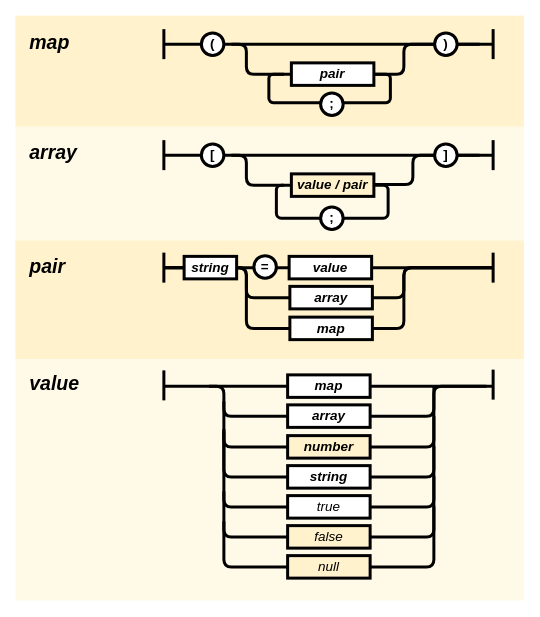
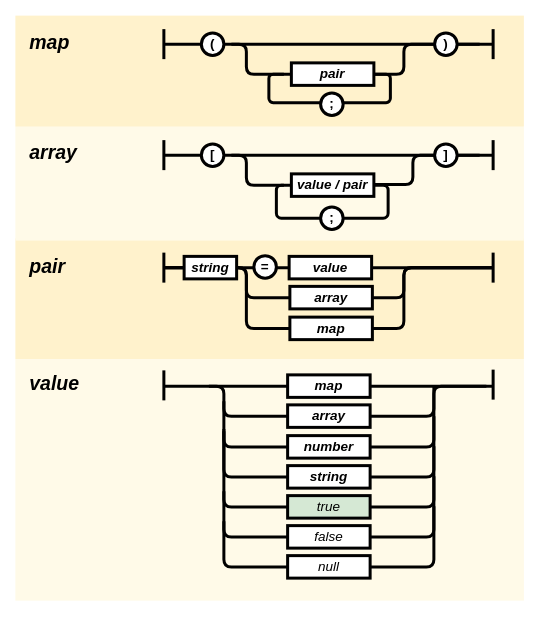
node "value / pair": fillcolor #fff2cc -> #ffffff
node "number": fillcolor #fff2cc -> #ffffff
node "true": fillcolor #ffffff -> #d5e8d4
node "false": fillcolor #fff2cc -> #ffffff
node "null": fillcolor #fff2cc -> #ffffff
